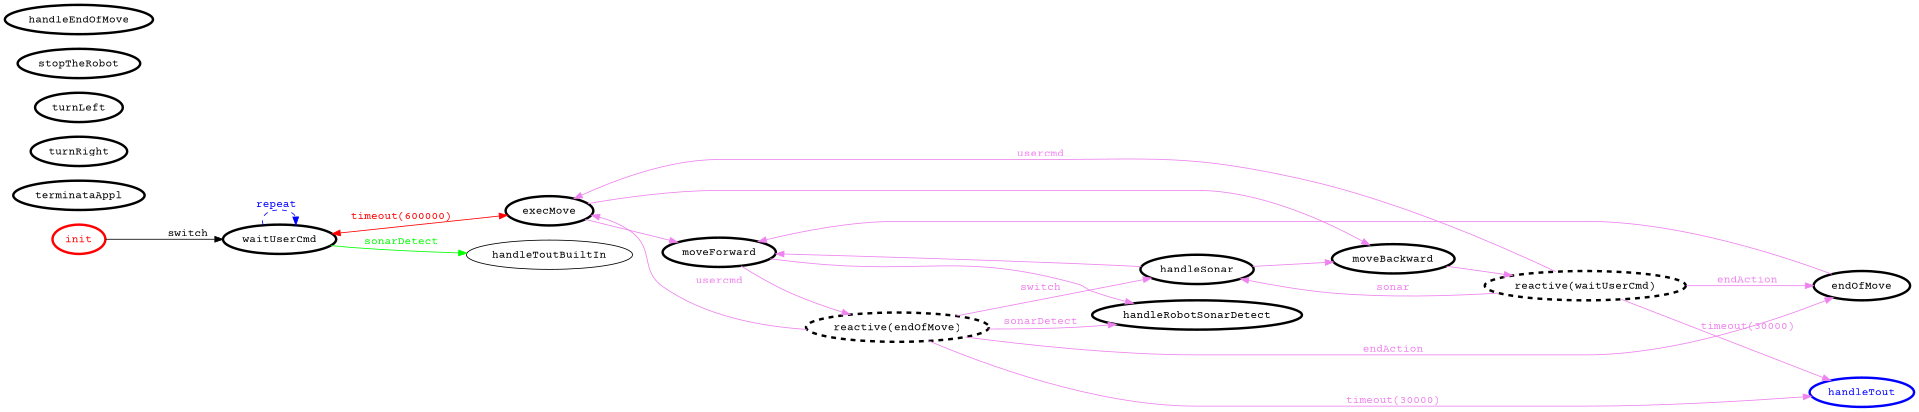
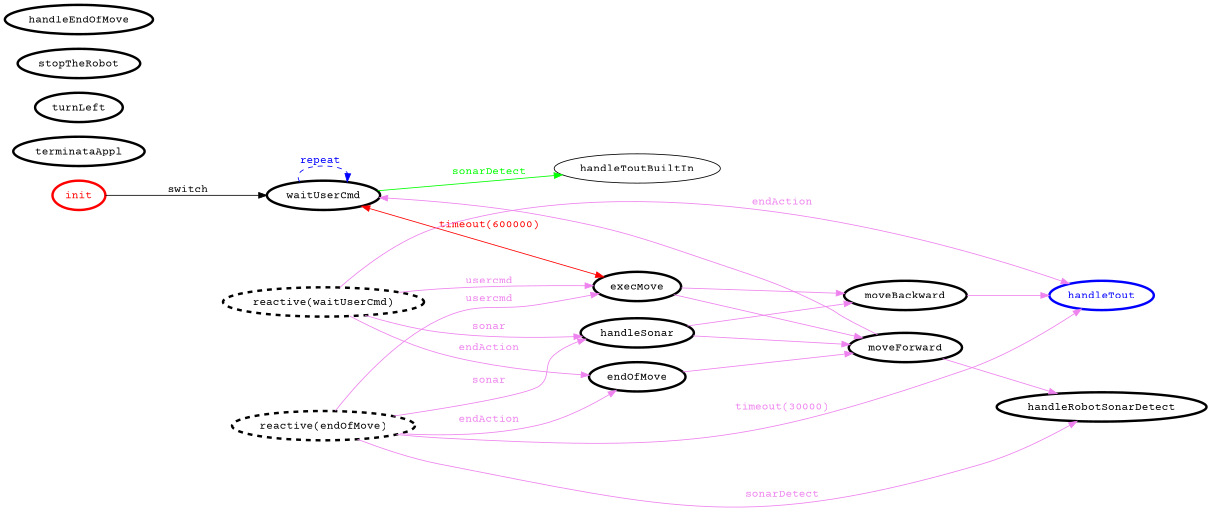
node "turnRight": removed
edge "moveBackward" -> "reactive(waitUserCmd)": now "moveBackward" -> "handleTout"
edge "reactive(endOfMove)" -> "handleSonar": label "switch" -> "sonar"
edge "moveForward" -> "reactive(endOfMove)": now "moveForward" -> "waitUserCmd"
edge "reactive(waitUserCmd)" -> "handleTout": label "timeout(30000)" -> "endAction"
